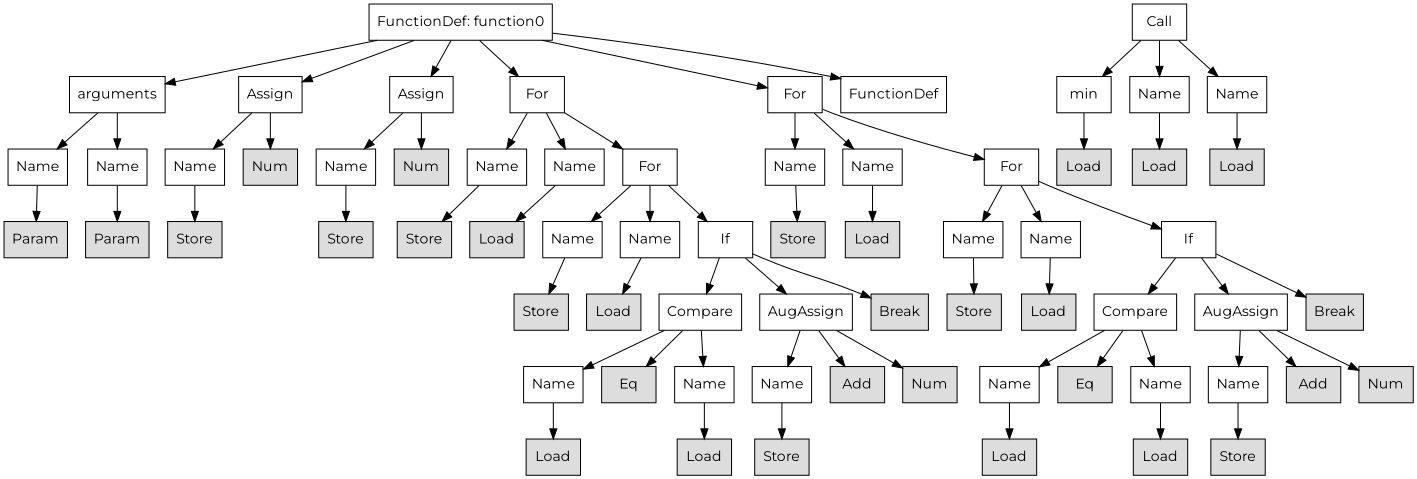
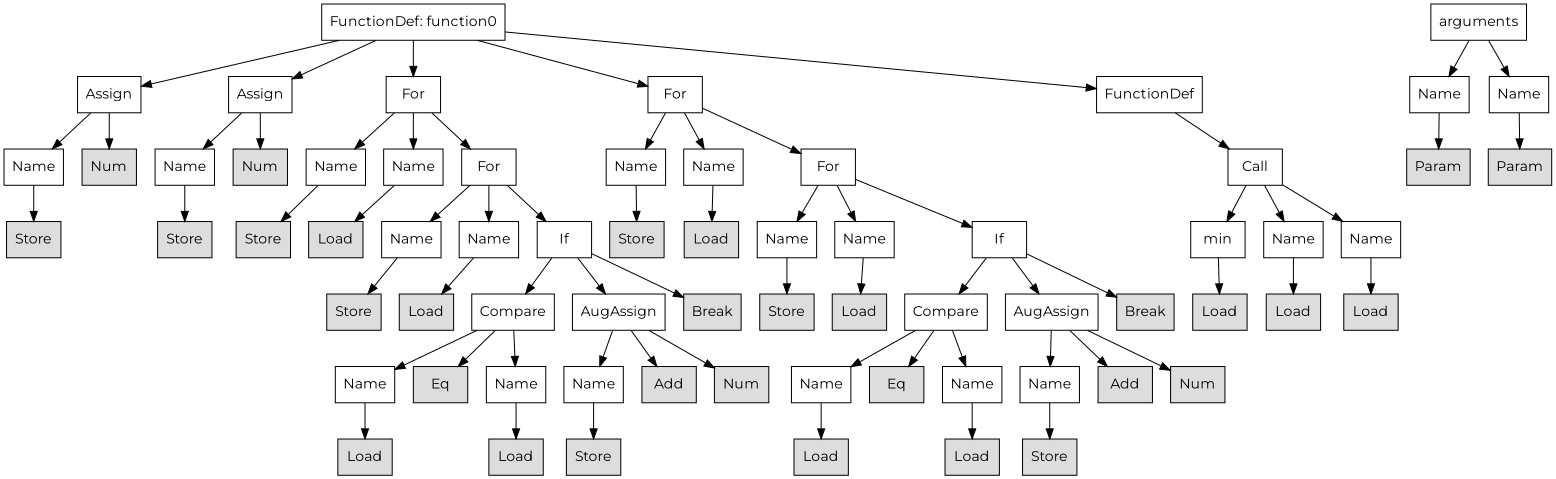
edge "FunctionDef: function0" -> "arguments": removed
edge "FunctionDef" -> "Call": added
